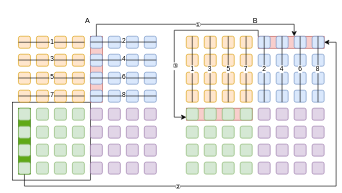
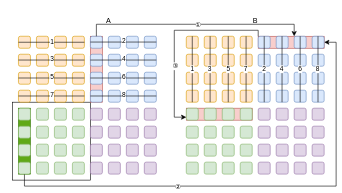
node "A": moved (87, 21) -> (108, 21)
